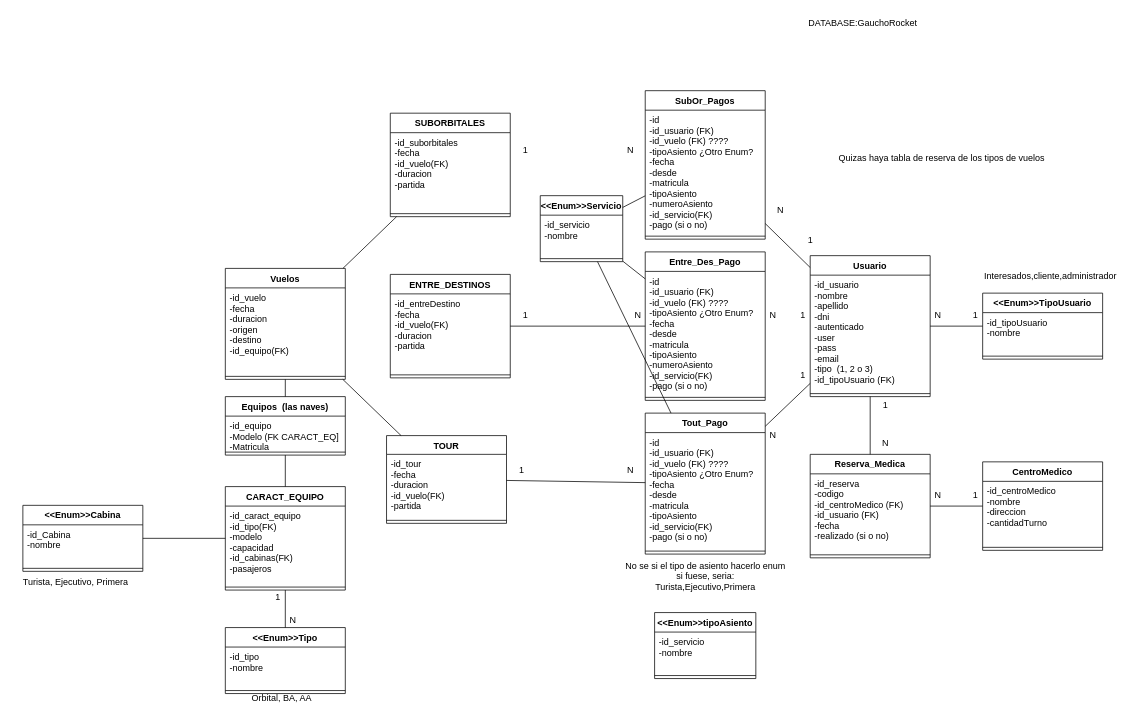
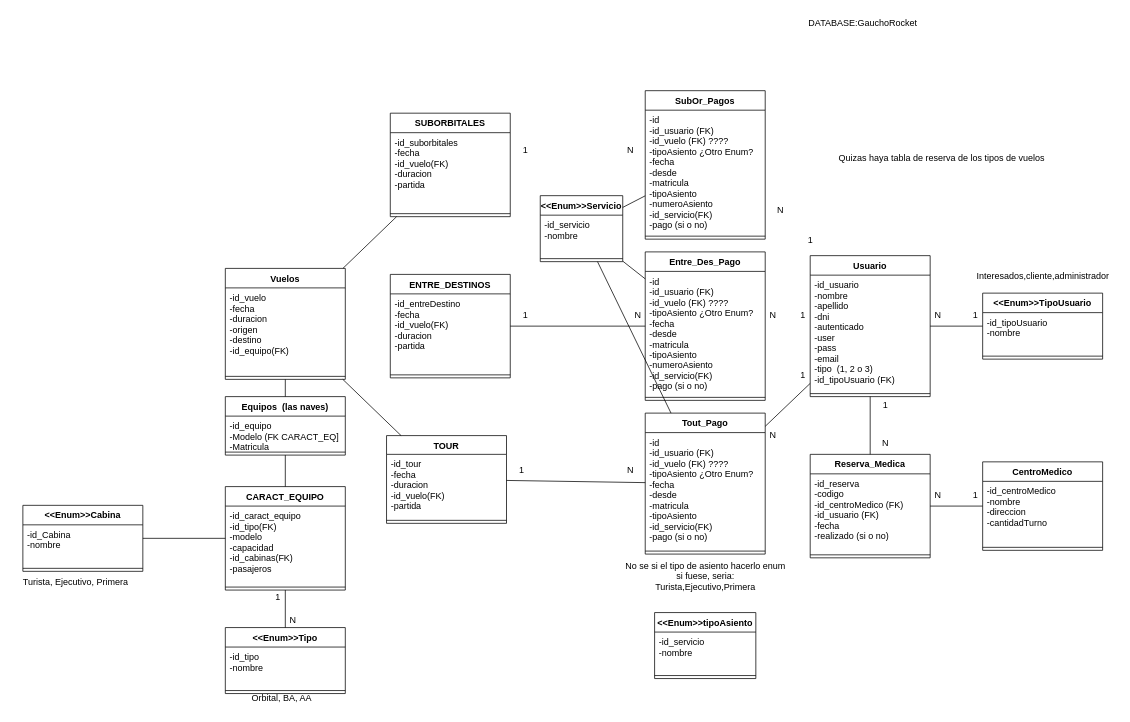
edge "SubOr_Pagos" -- "Usuario": removed
node "Interesados,cliente,administrador": moved (1050, 276) -> (1043, 276)
